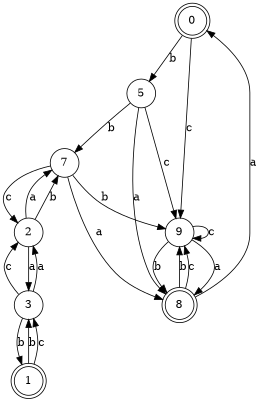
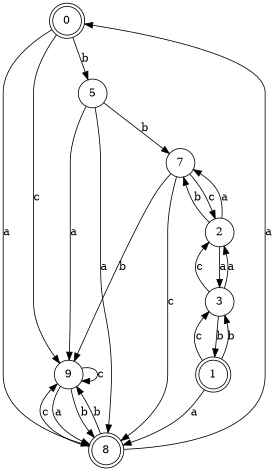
edge "5" -> "9": label "c" -> "a"
edge "7" -> "8": label "a" -> "c"
edge "0" -> "8": added, label "a"
edge "1" -> "8": added, label "a"
